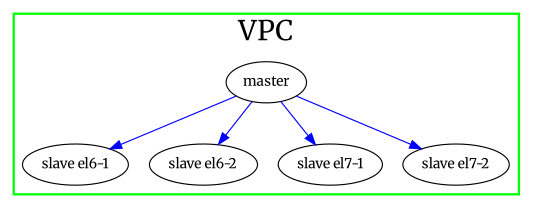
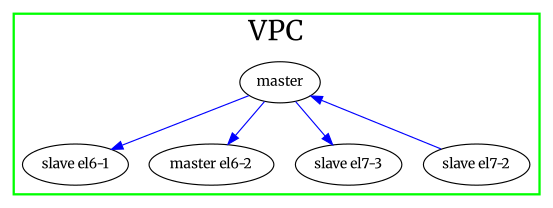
edge "master" -> "slave el7-2": reversed
node "slave el6-2": label "slave el6-2" -> "master el6-2"
node "slave el7-1": label "slave el7-1" -> "slave el7-3"
